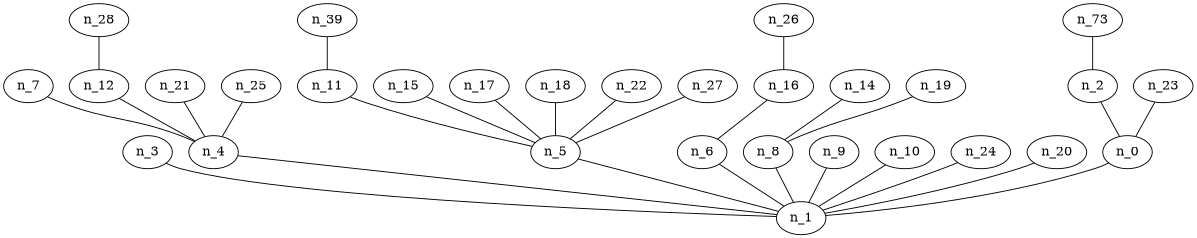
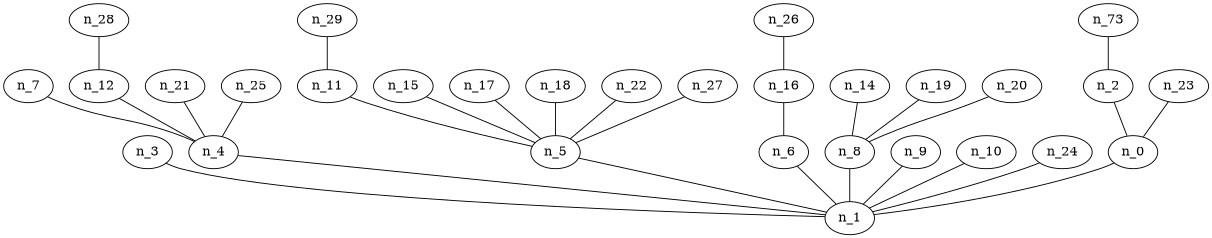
node "n_39": label "n_39" -> "n_29"
edge "n_20" -- "n_1": now "n_20" -- "n_8"
